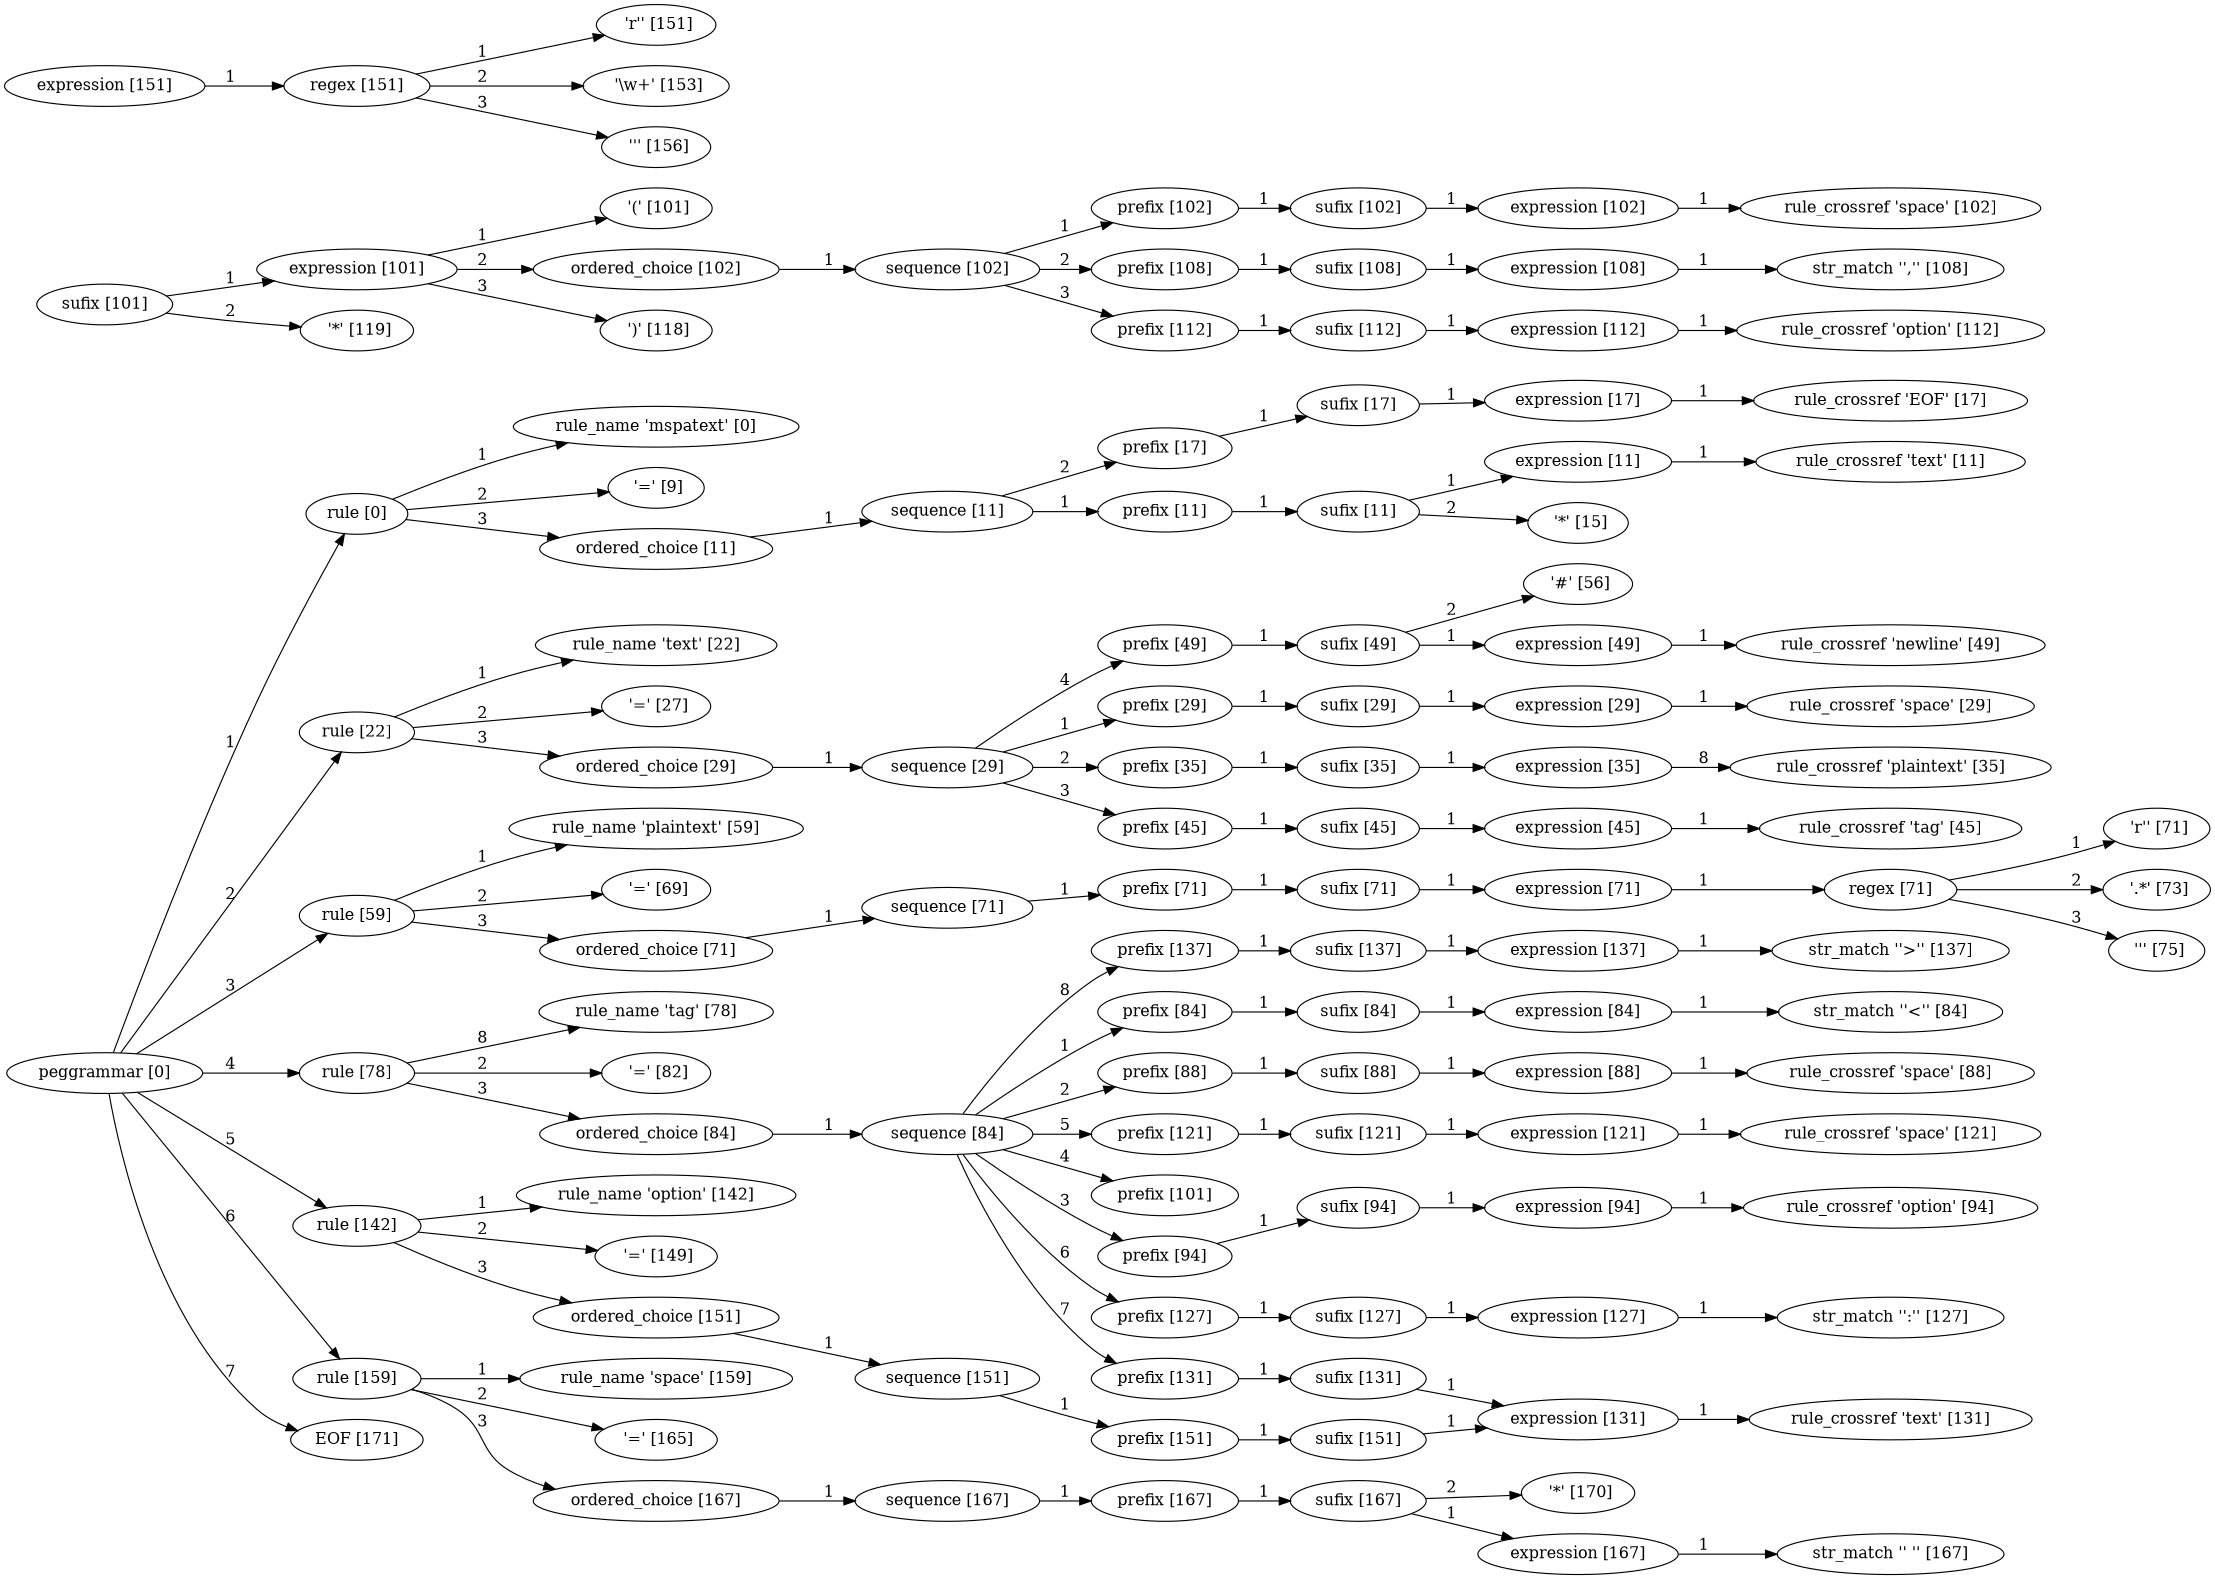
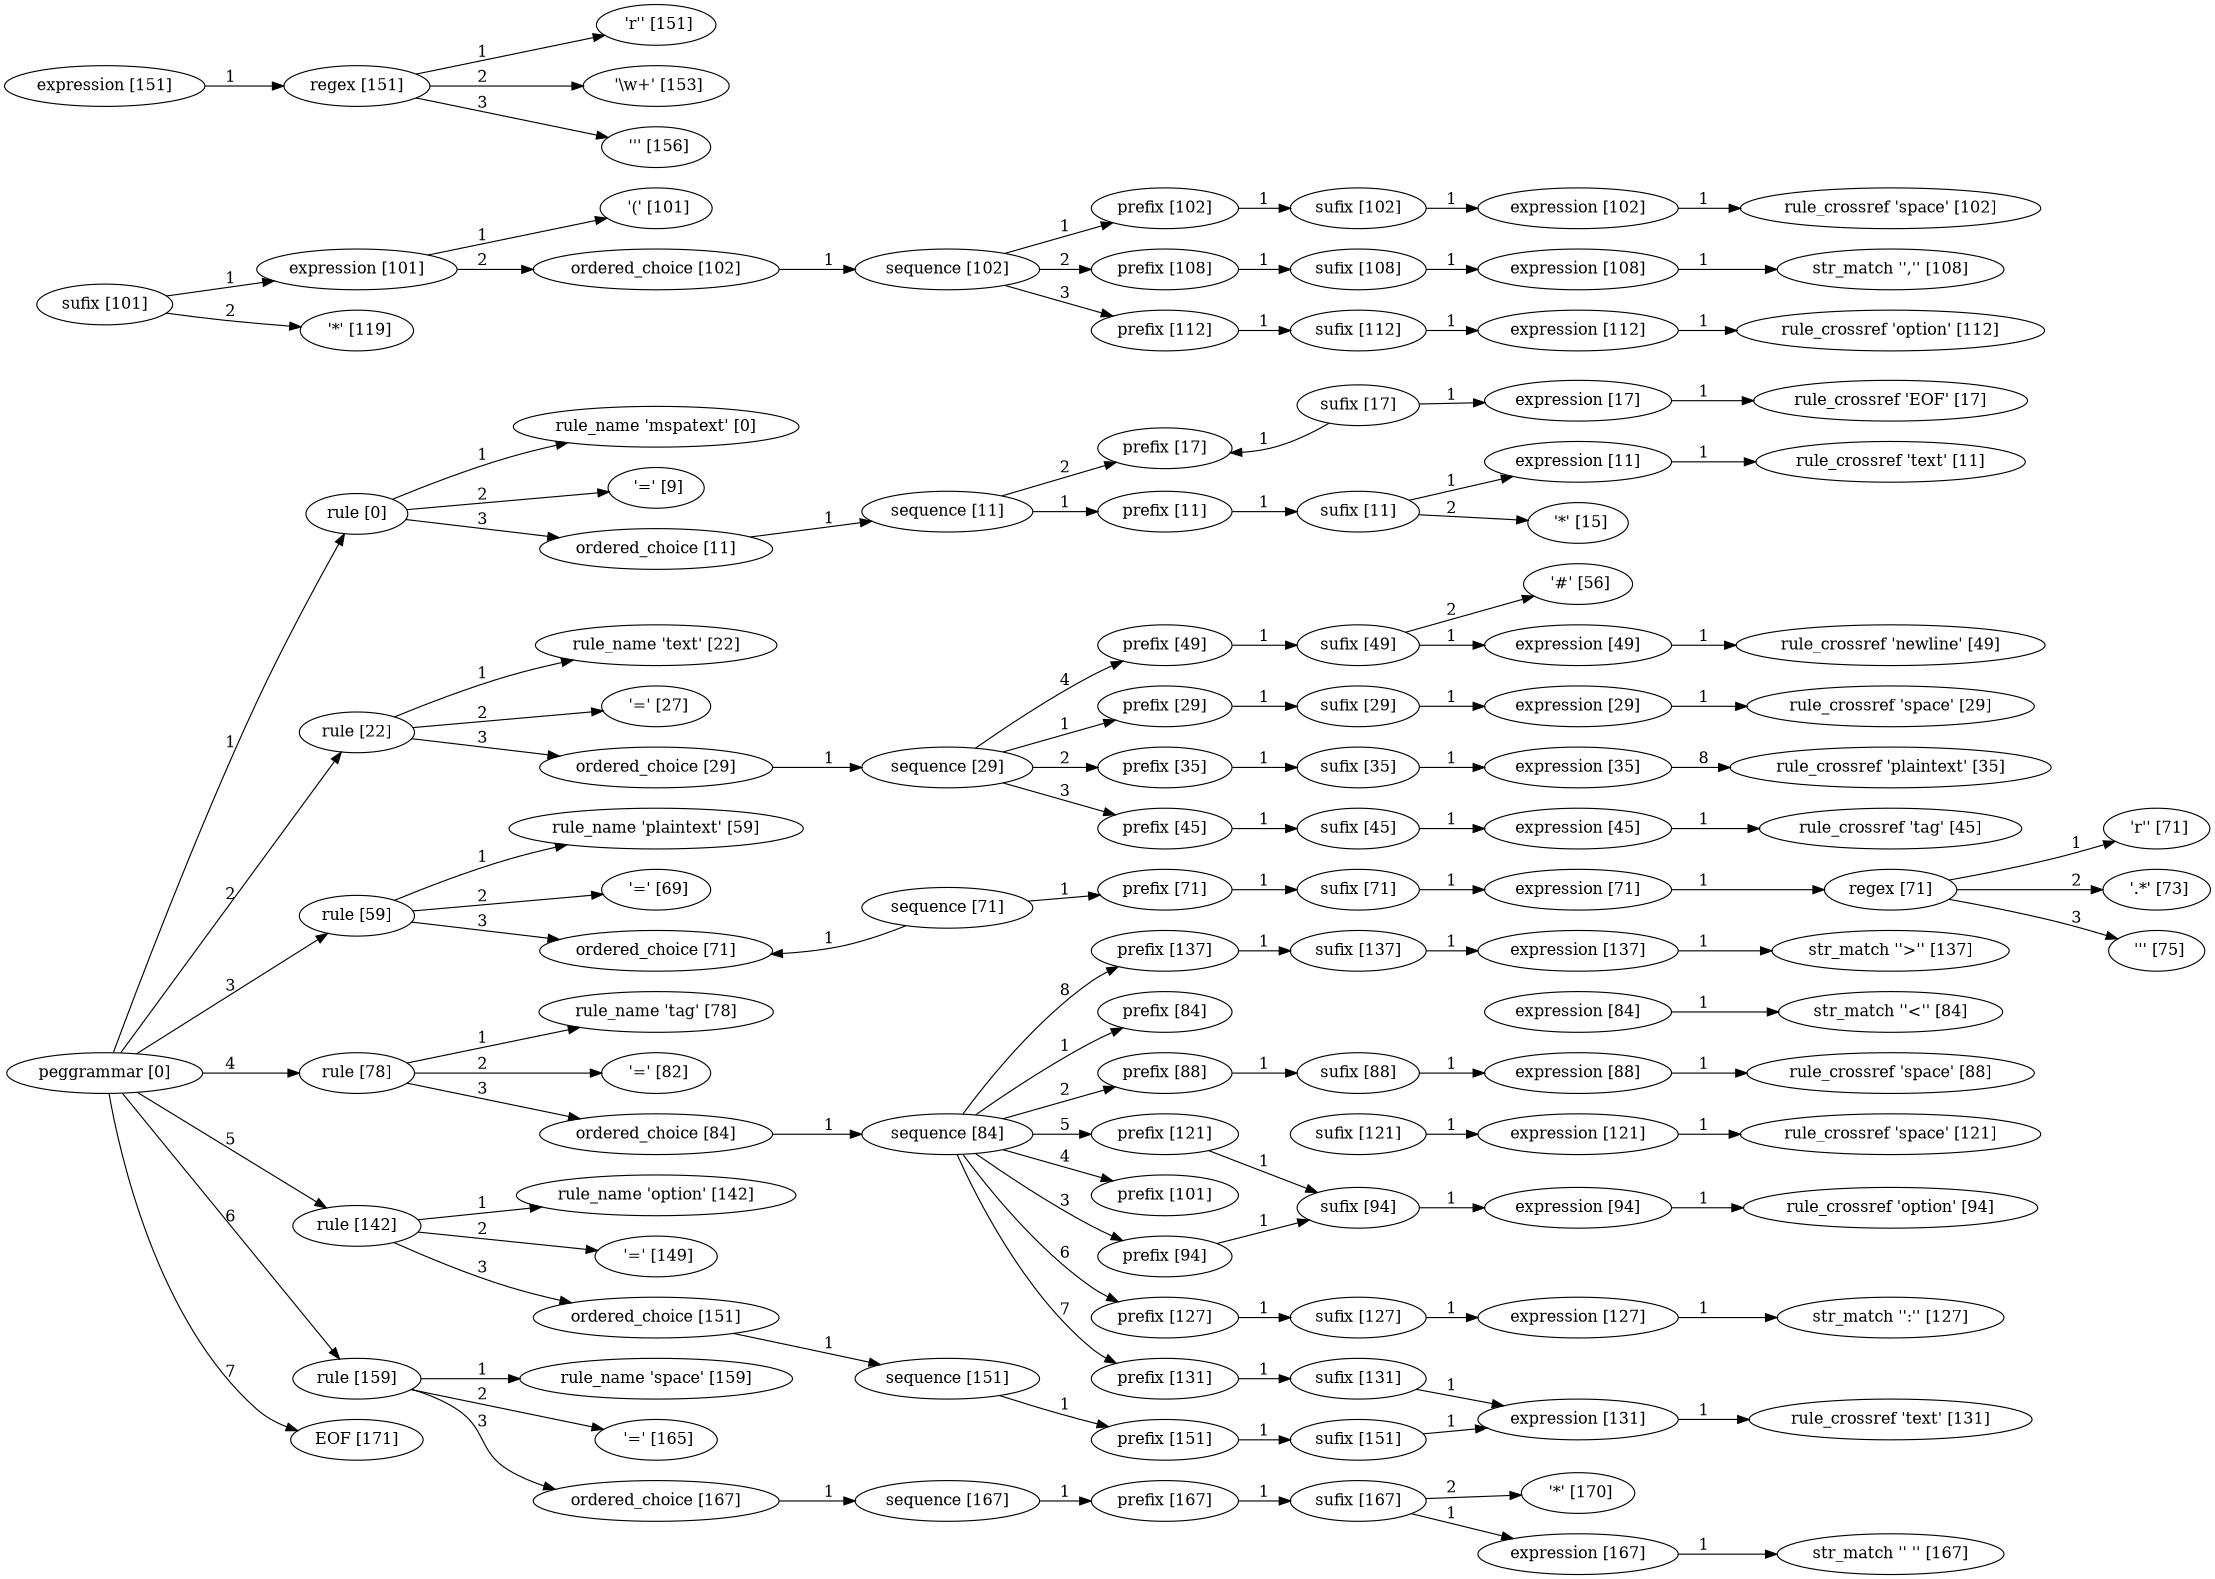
node "')' [118]": removed
edge "prefix [17]" -> "sufix [17]": reversed
edge "ordered_choice [71]" -> "sequence [71]": reversed
node "sufix [84]": removed
edge "rule [78]" -> "rule_name 'tag' [78]": label "8" -> "1"
edge "prefix [121]" -> "sufix [121]": now "prefix [121]" -> "sufix [94]"
